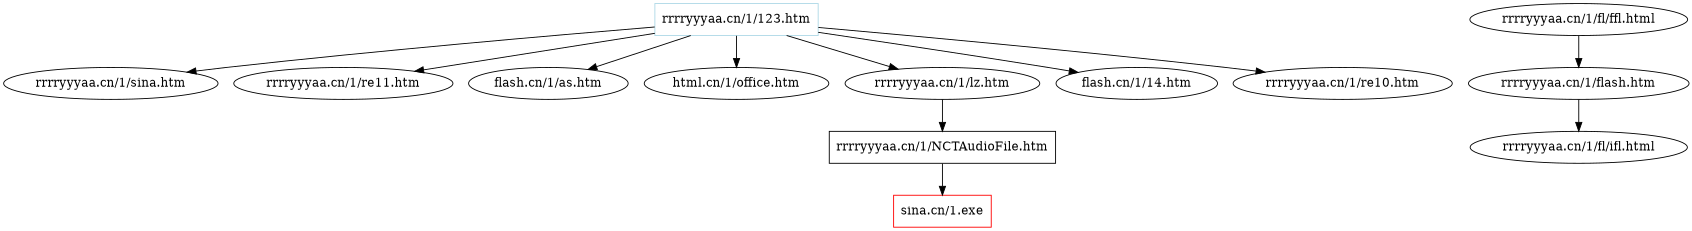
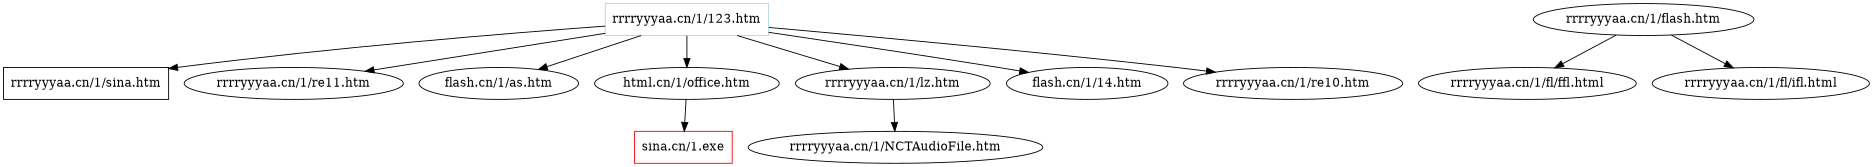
edge "rrrryyyaa.cn/1/fl/ffl.html" -> "rrrryyyaa.cn/1/flash.htm": reversed
node "rrrryyyaa.cn/1/sina.htm": shape ellipse -> box
node "rrrryyyaa.cn/1/NCTAudioFile.htm": shape box -> ellipse
edge "rrrryyyaa.cn/1/NCTAudioFile.htm" -> "sina.cn/1.exe": now "html.cn/1/office.htm" -> "sina.cn/1.exe"
